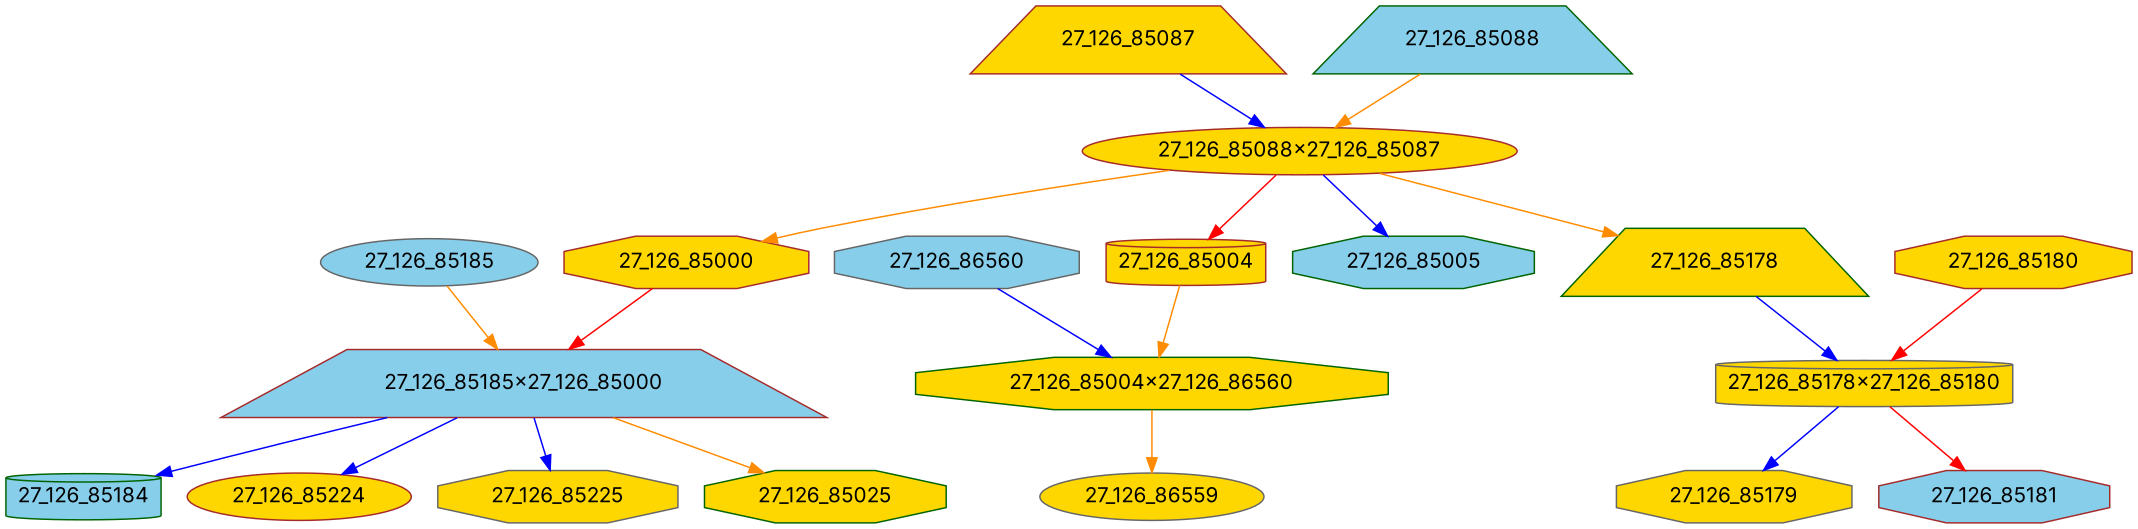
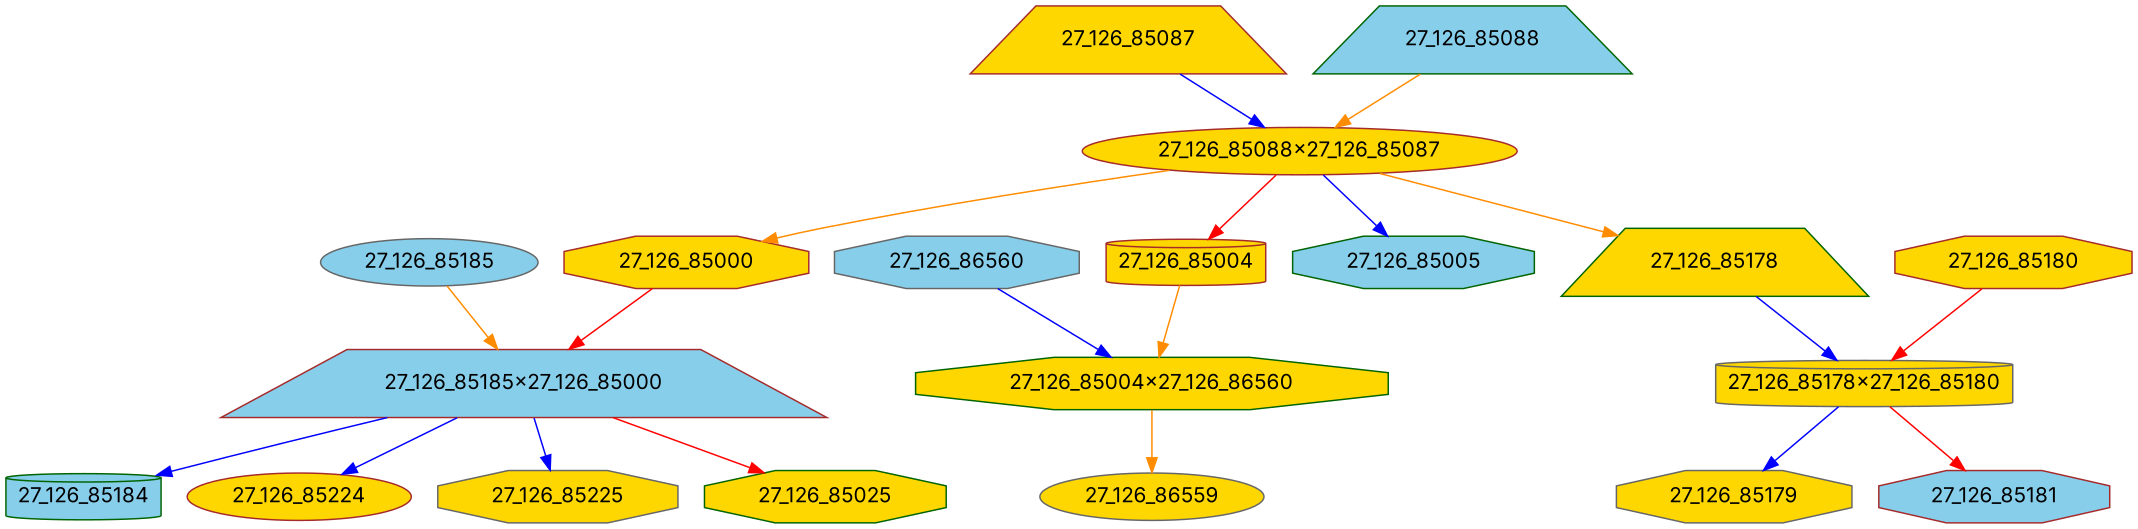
edge "27_126_85185x27_126_85000" -> "27_126_85025": color darkorange -> red
